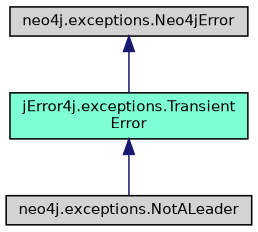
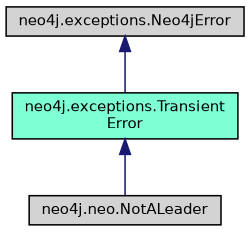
node "jError4j.exceptions.Transient Error": label "jError4j.exceptions.Transient Error" -> "neo4j.exceptions.Transient Error"
node "neo4j.exceptions.NotALeader": label "neo4j.exceptions.NotALeader" -> "neo4j.neo.NotALeader"
